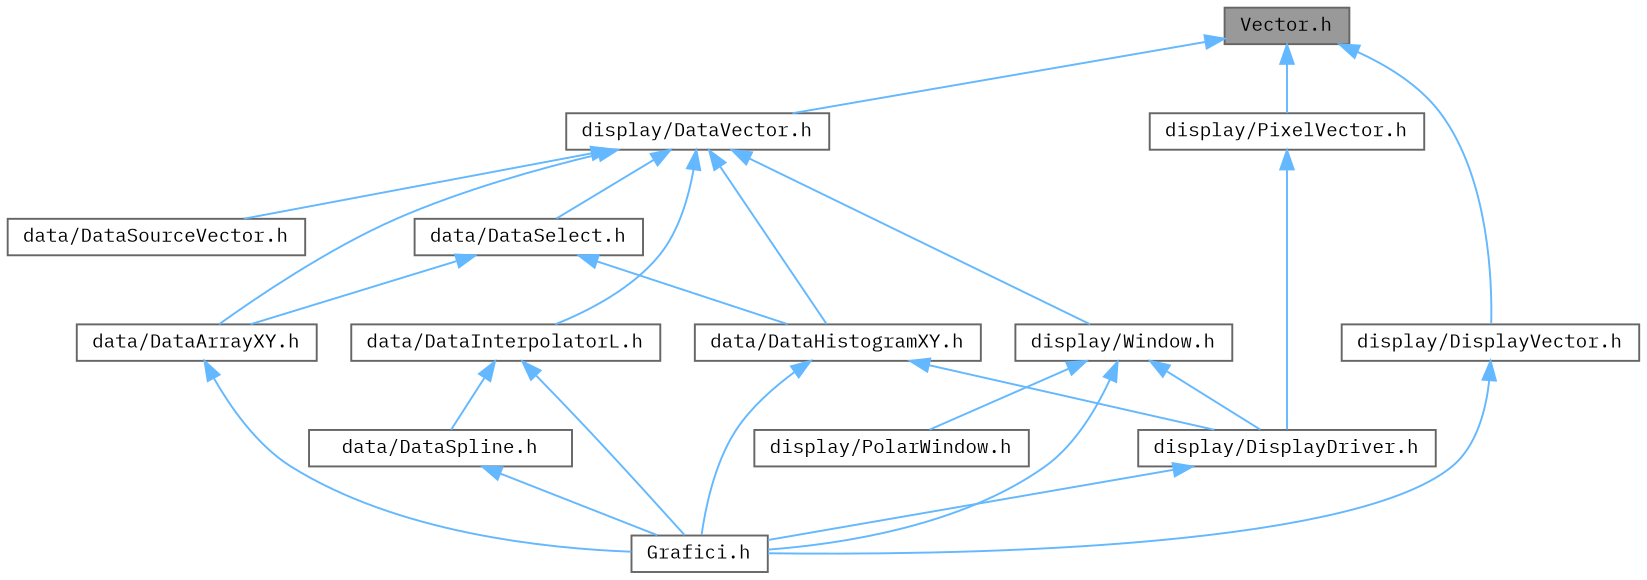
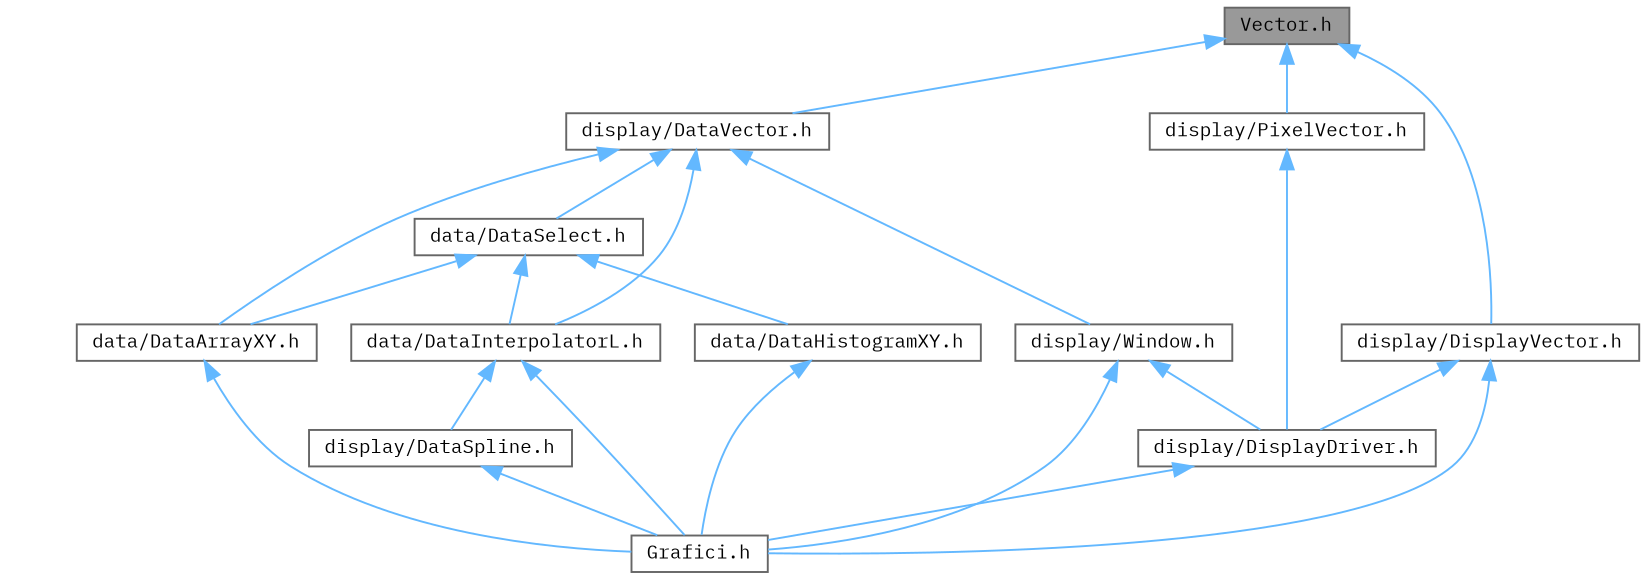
node "data/DataSourceVector.h": removed
edge "data/DataHistogramXY.h" -> "display/DataVector.h": removed
edge "data/DataInterpolatorL.h" -> "data/DataSelect.h": added
edge "display/DisplayDriver.h" -> "data/DataHistogramXY.h": now "display/DisplayDriver.h" -> "display/DisplayVector.h"
node "data/DataSpline.h": label "data/DataSpline.h" -> "display/DataSpline.h"
node "display/PolarWindow.h": removed
